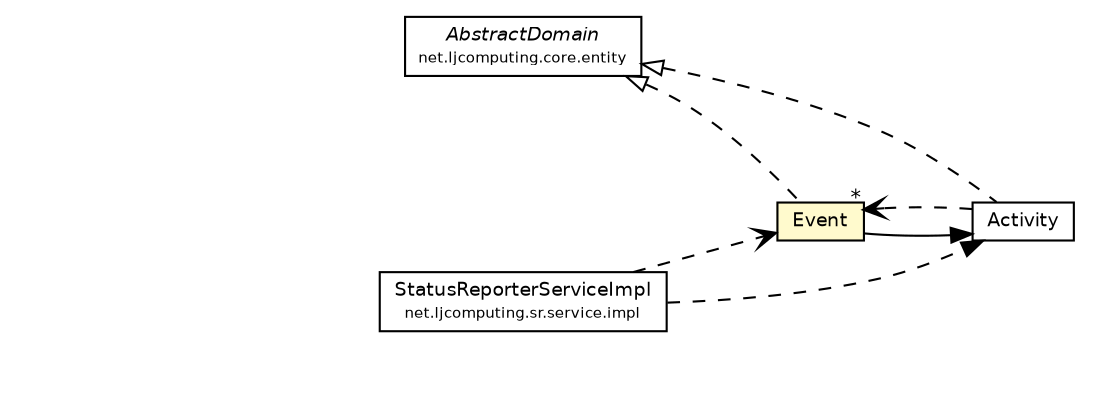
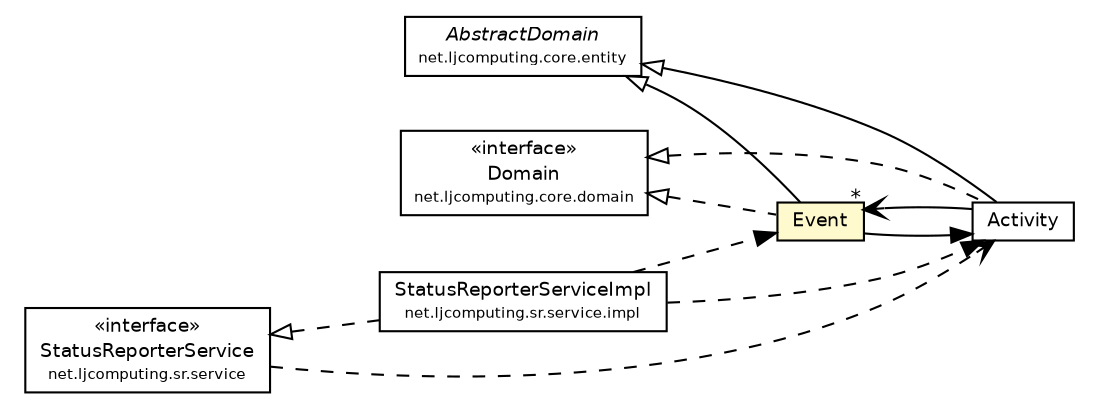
edge "Activity" -> "AbstractDomain": style dashed -> solid
edge "Event" -> "AbstractDomain": style dashed -> solid
node "Domain": added
edge "Activity" -> "Event": style dashed -> solid
edge "StatusReporterServiceImpl" -> "Event": arrowhead open -> normal
node "StatusReporterService": added
